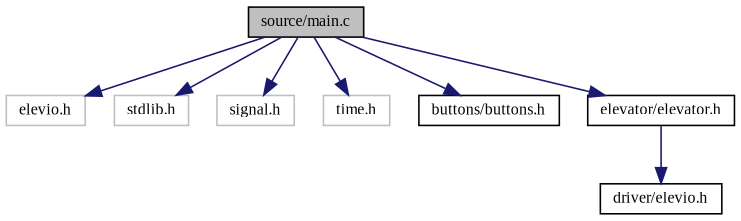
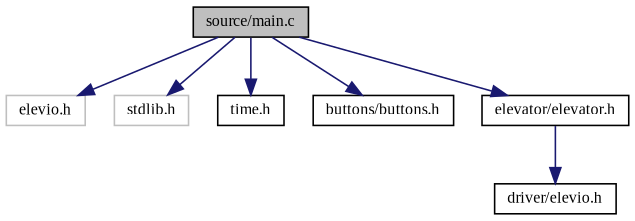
node "signal.h": removed
node "time.h": color grey75 -> black
